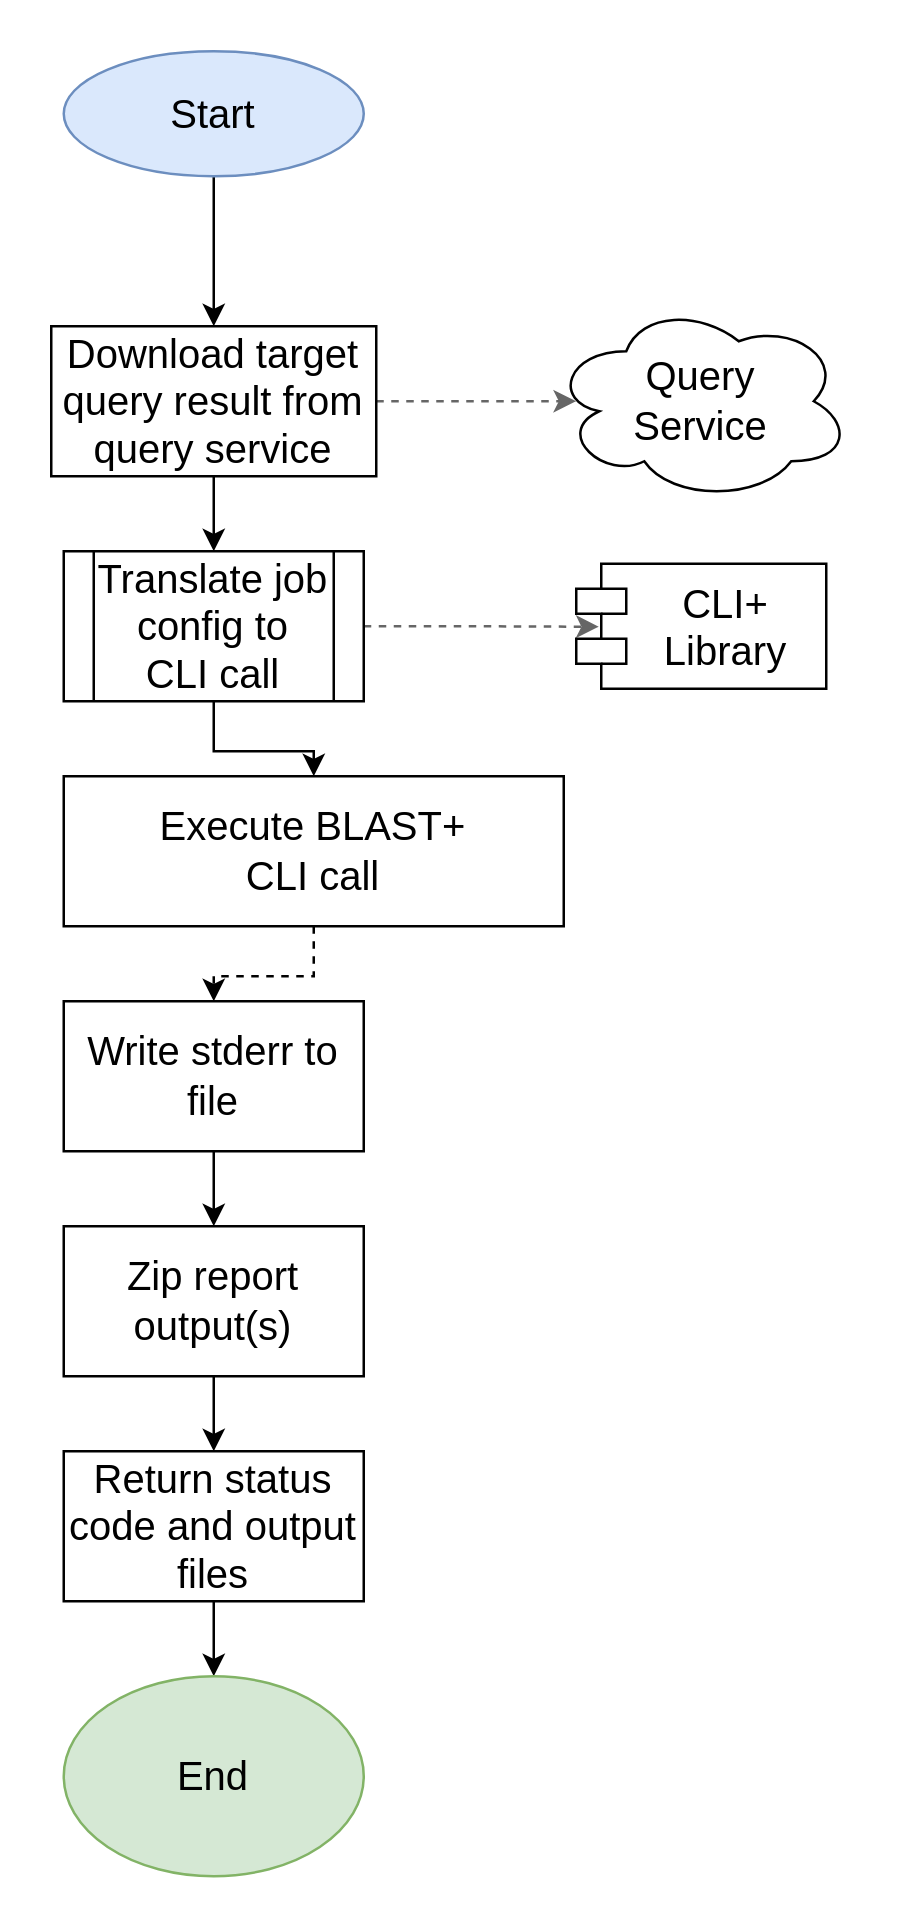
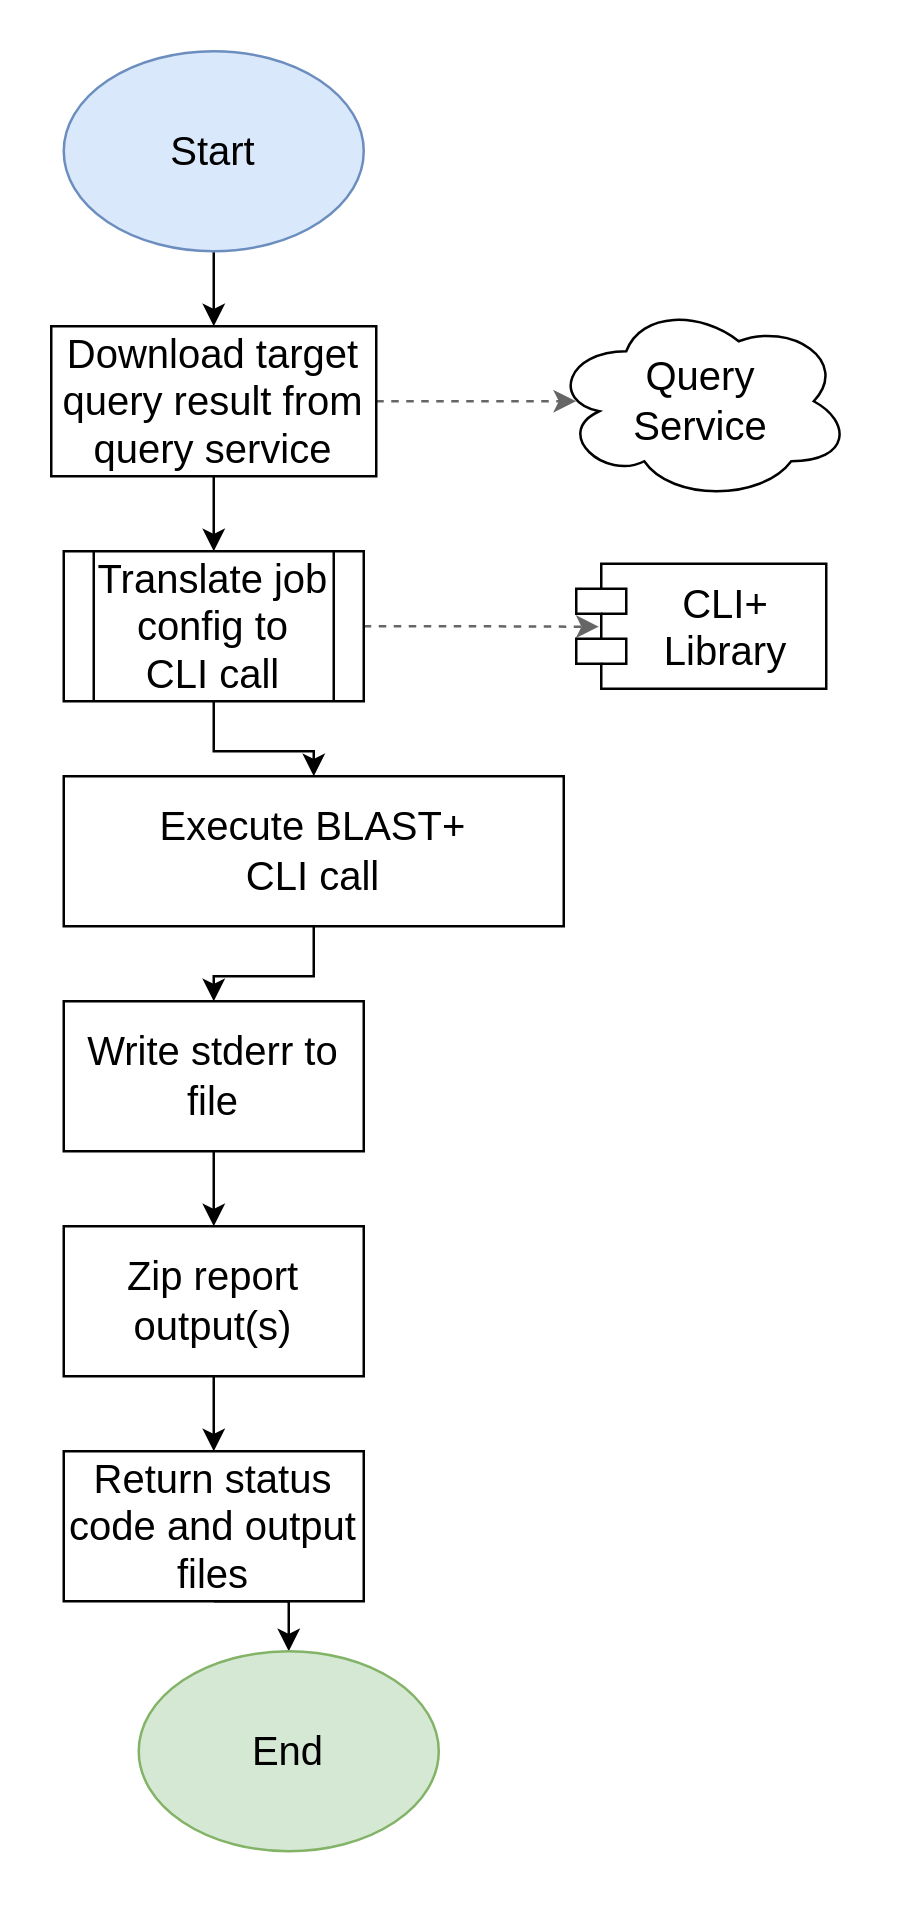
node "Start": size 300x125 -> 300x200
edge "Execute BLAST+ CLI call" -> "Write stderr to file": style dashed -> solid
node "End": moved (214, 1776) -> (289, 1751)
